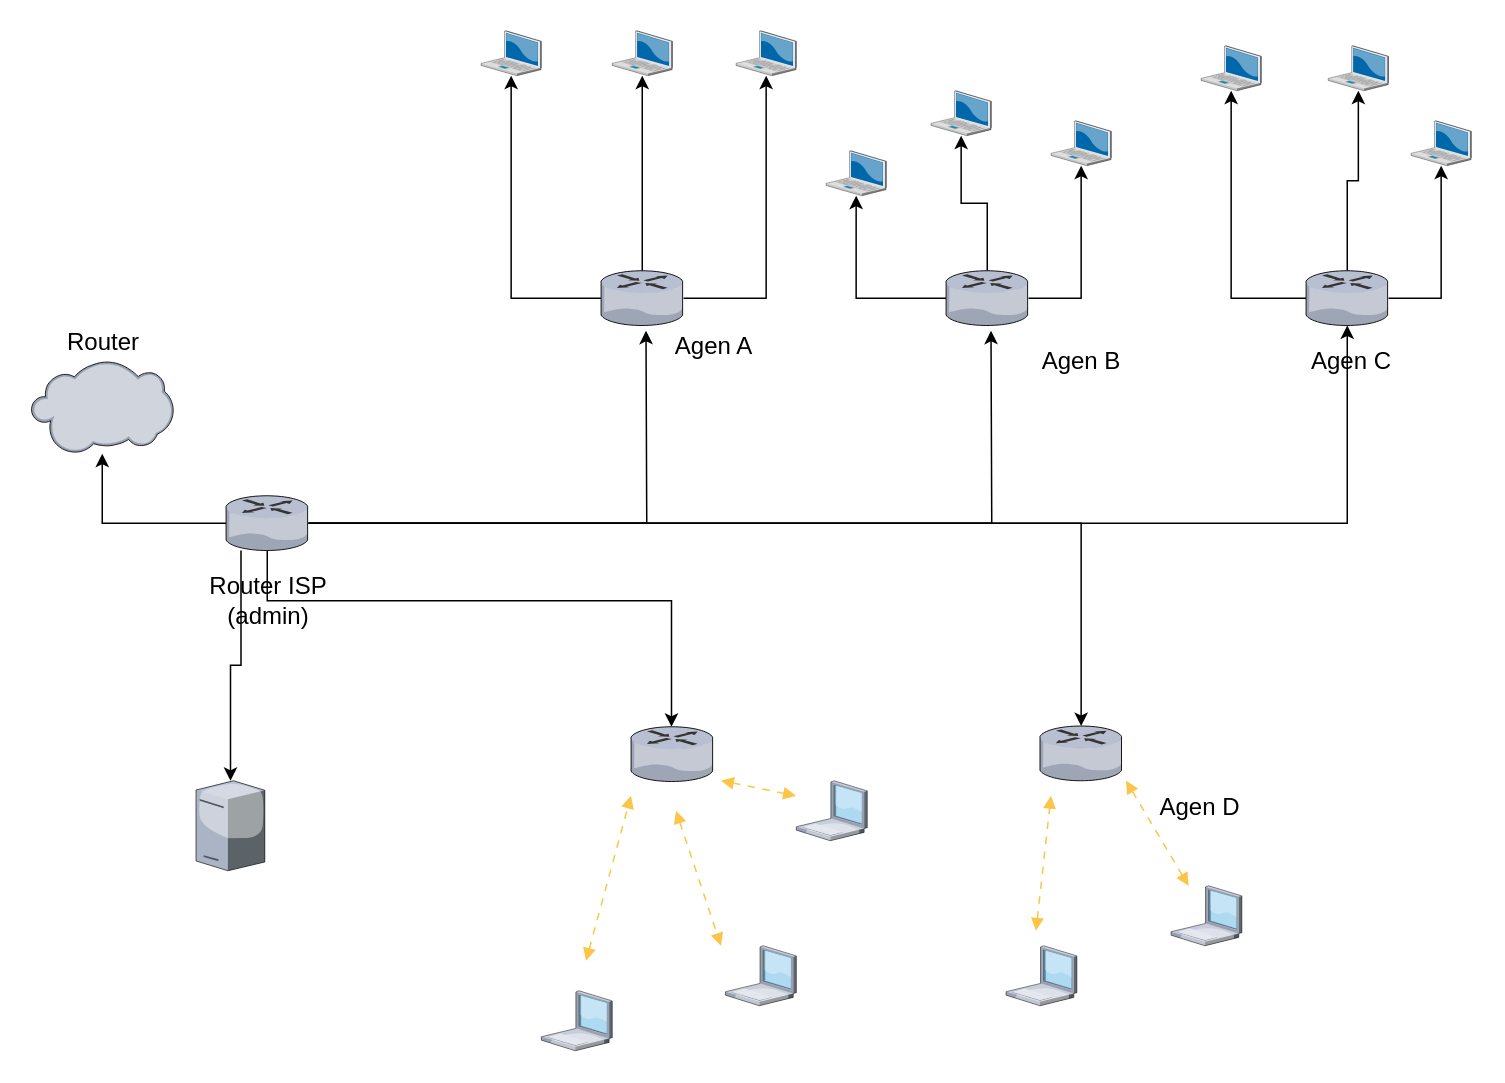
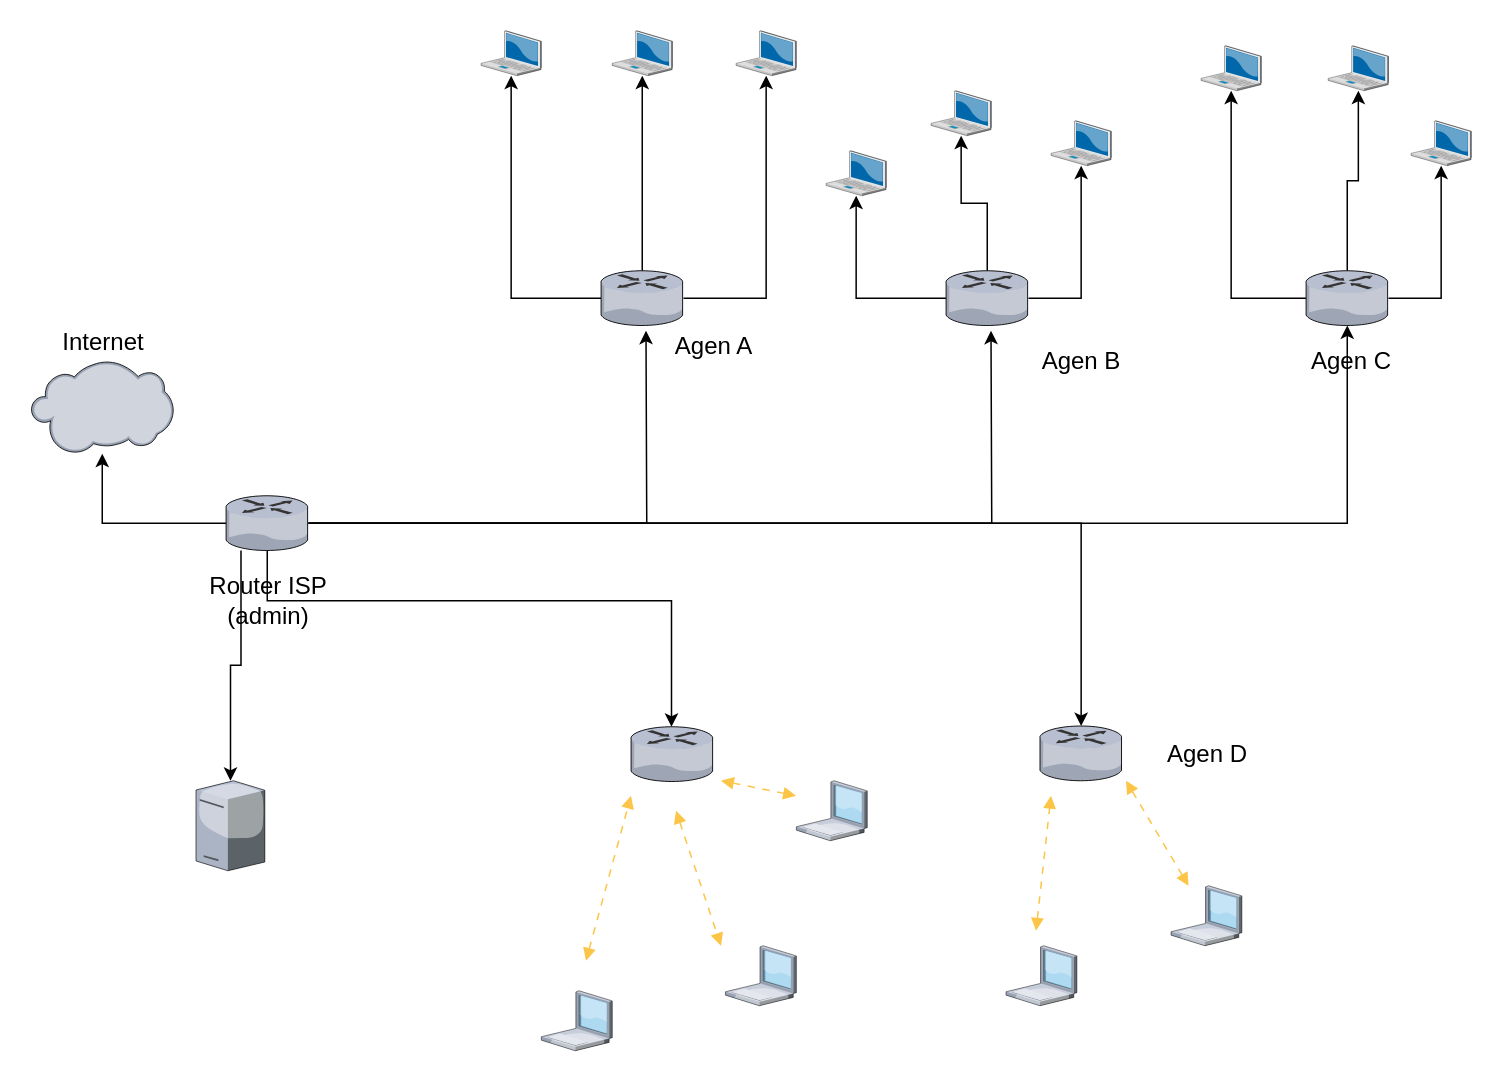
node "Router": label "Router" -> "Internet"
node "Agen D": moved (1199, 806) -> (1206, 753)
